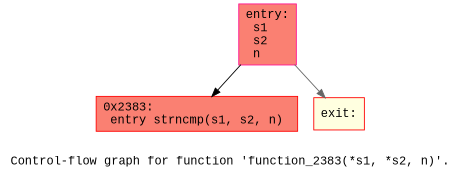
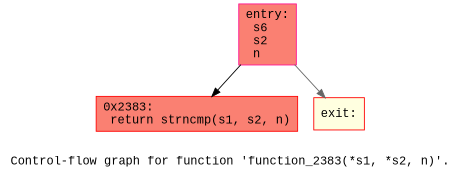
node "entry:": text "s1" -> "s6"
node "0x2383:": text "entry strncmp(s1, s2, n)" -> "return strncmp(s1, s2, n)"
